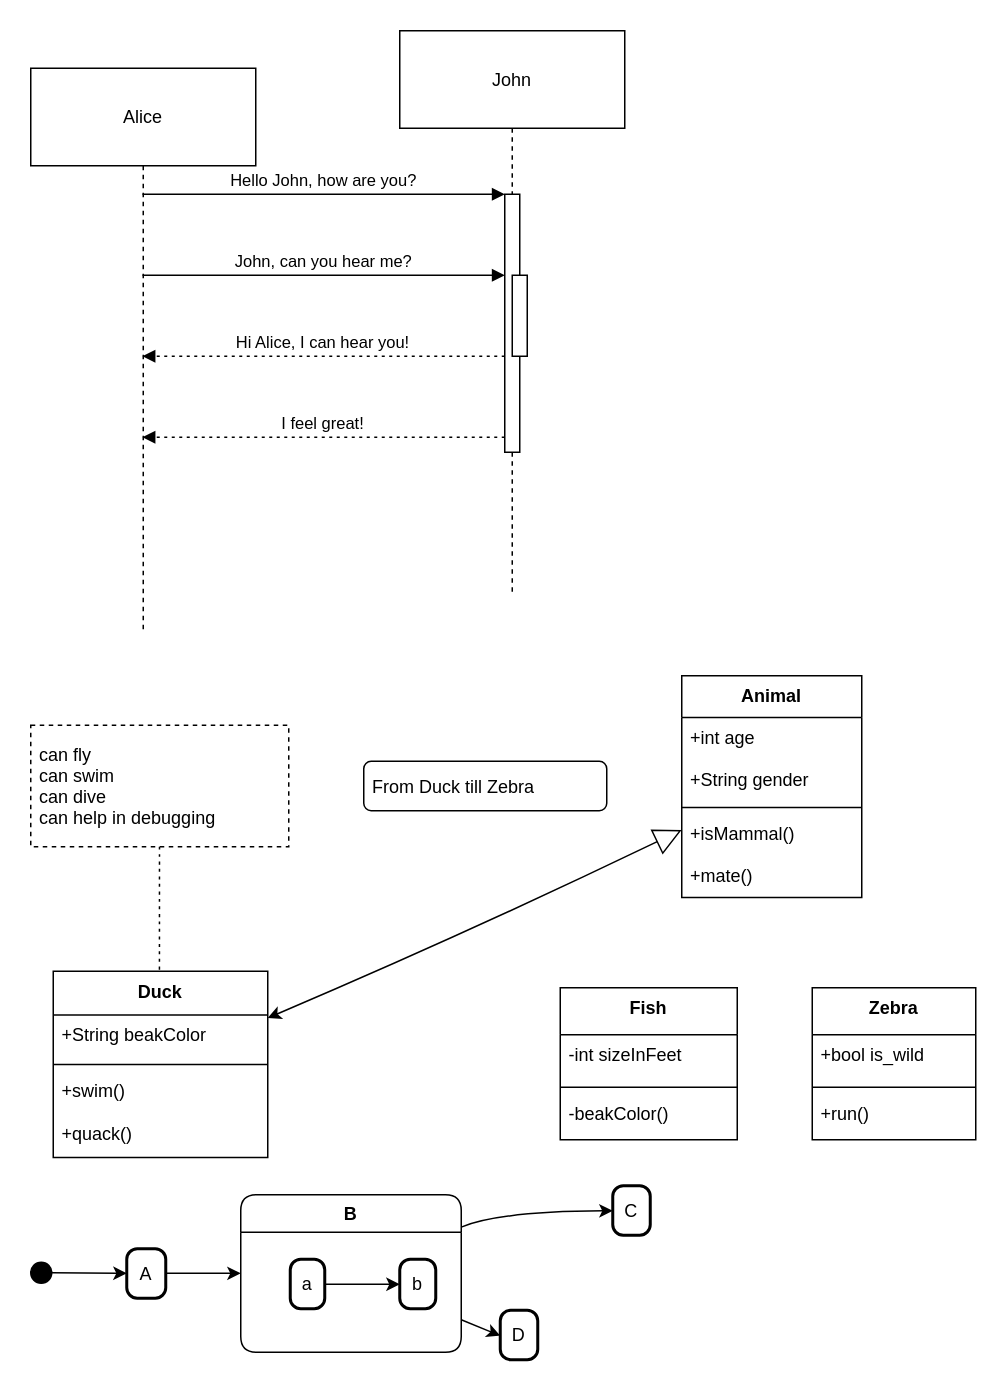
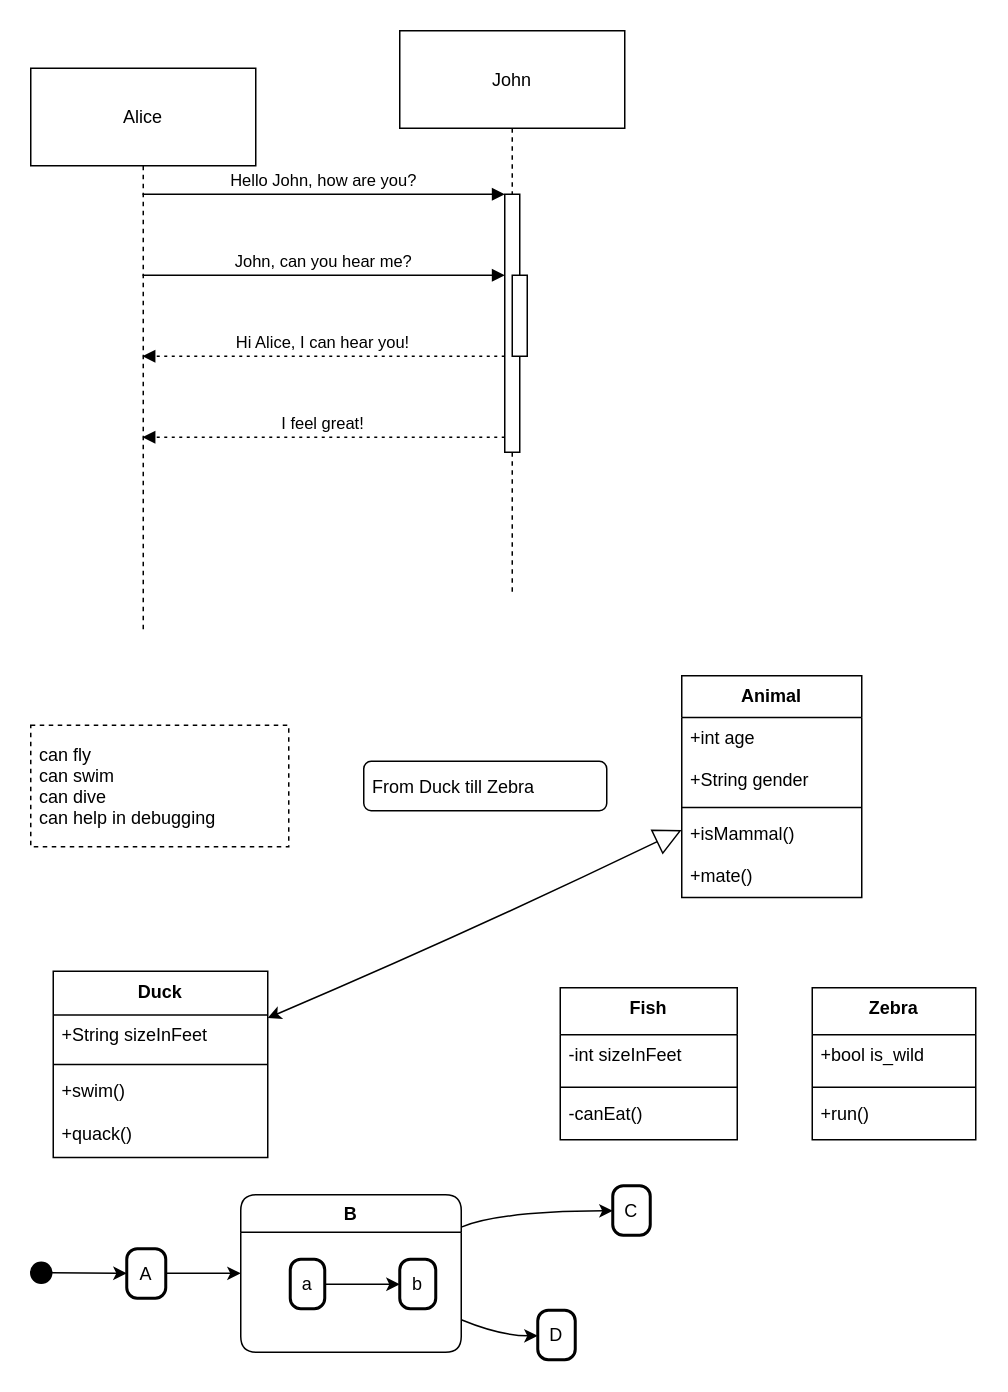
edge "can fly can swim can dive can help in debugging" -- "Duck": removed
node "+String beakColor": label "+String beakColor" -> "+String sizeInFeet"
node "-beakColor()": label "-beakColor()" -> "-canEat()"
node "D": moved (519, 1335) -> (557, 1335)
